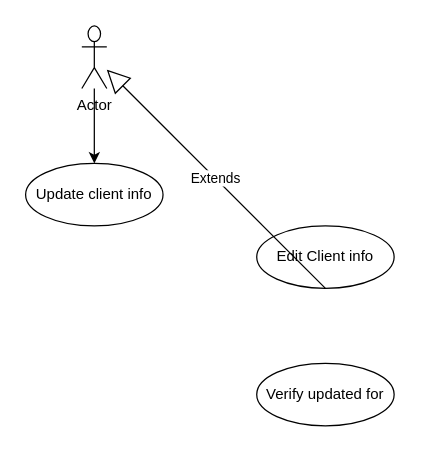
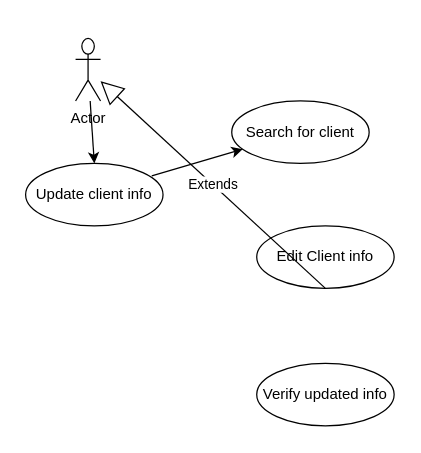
node "Actor": moved (94, 57) -> (88, 69)
node "Search for client": added
edge "Update client info" -> "Search for client": added
node "Verify updated for": label "Verify updated for" -> "Verify updated info"
